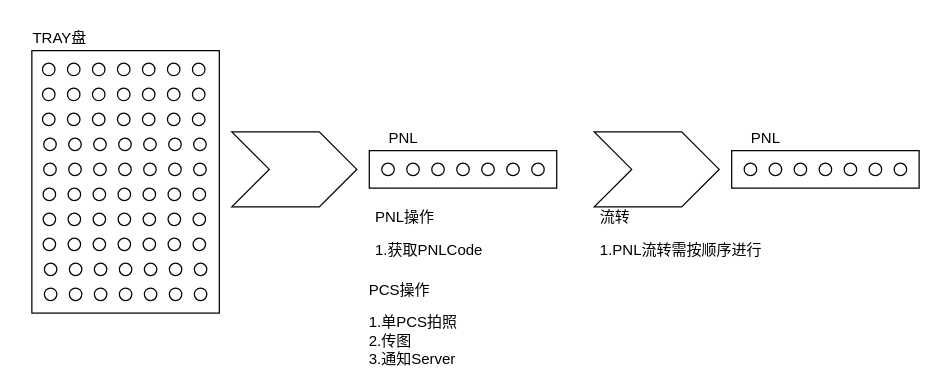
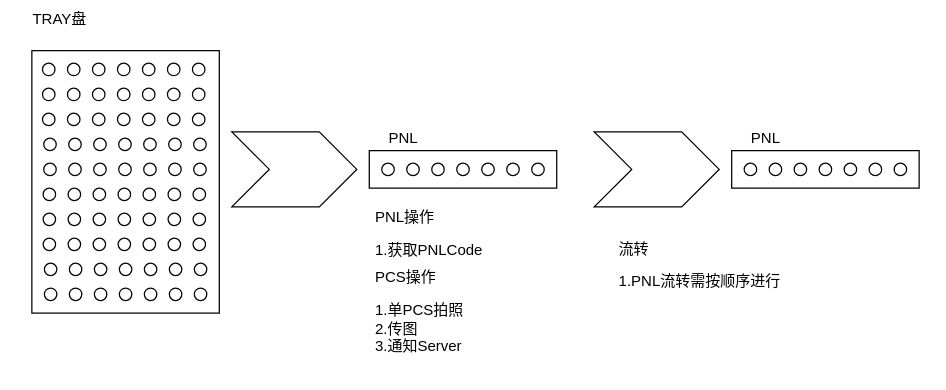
node "TRAY盘": moved (60, 38) -> (60, 19)
node "流转 1.PNL流转需按顺序进行": moved (688, 235) -> (707, 266)
node "PCS操作 1.单PCS拍照 2.传图 3.通知Server": moved (444, 327) -> (451, 315)
